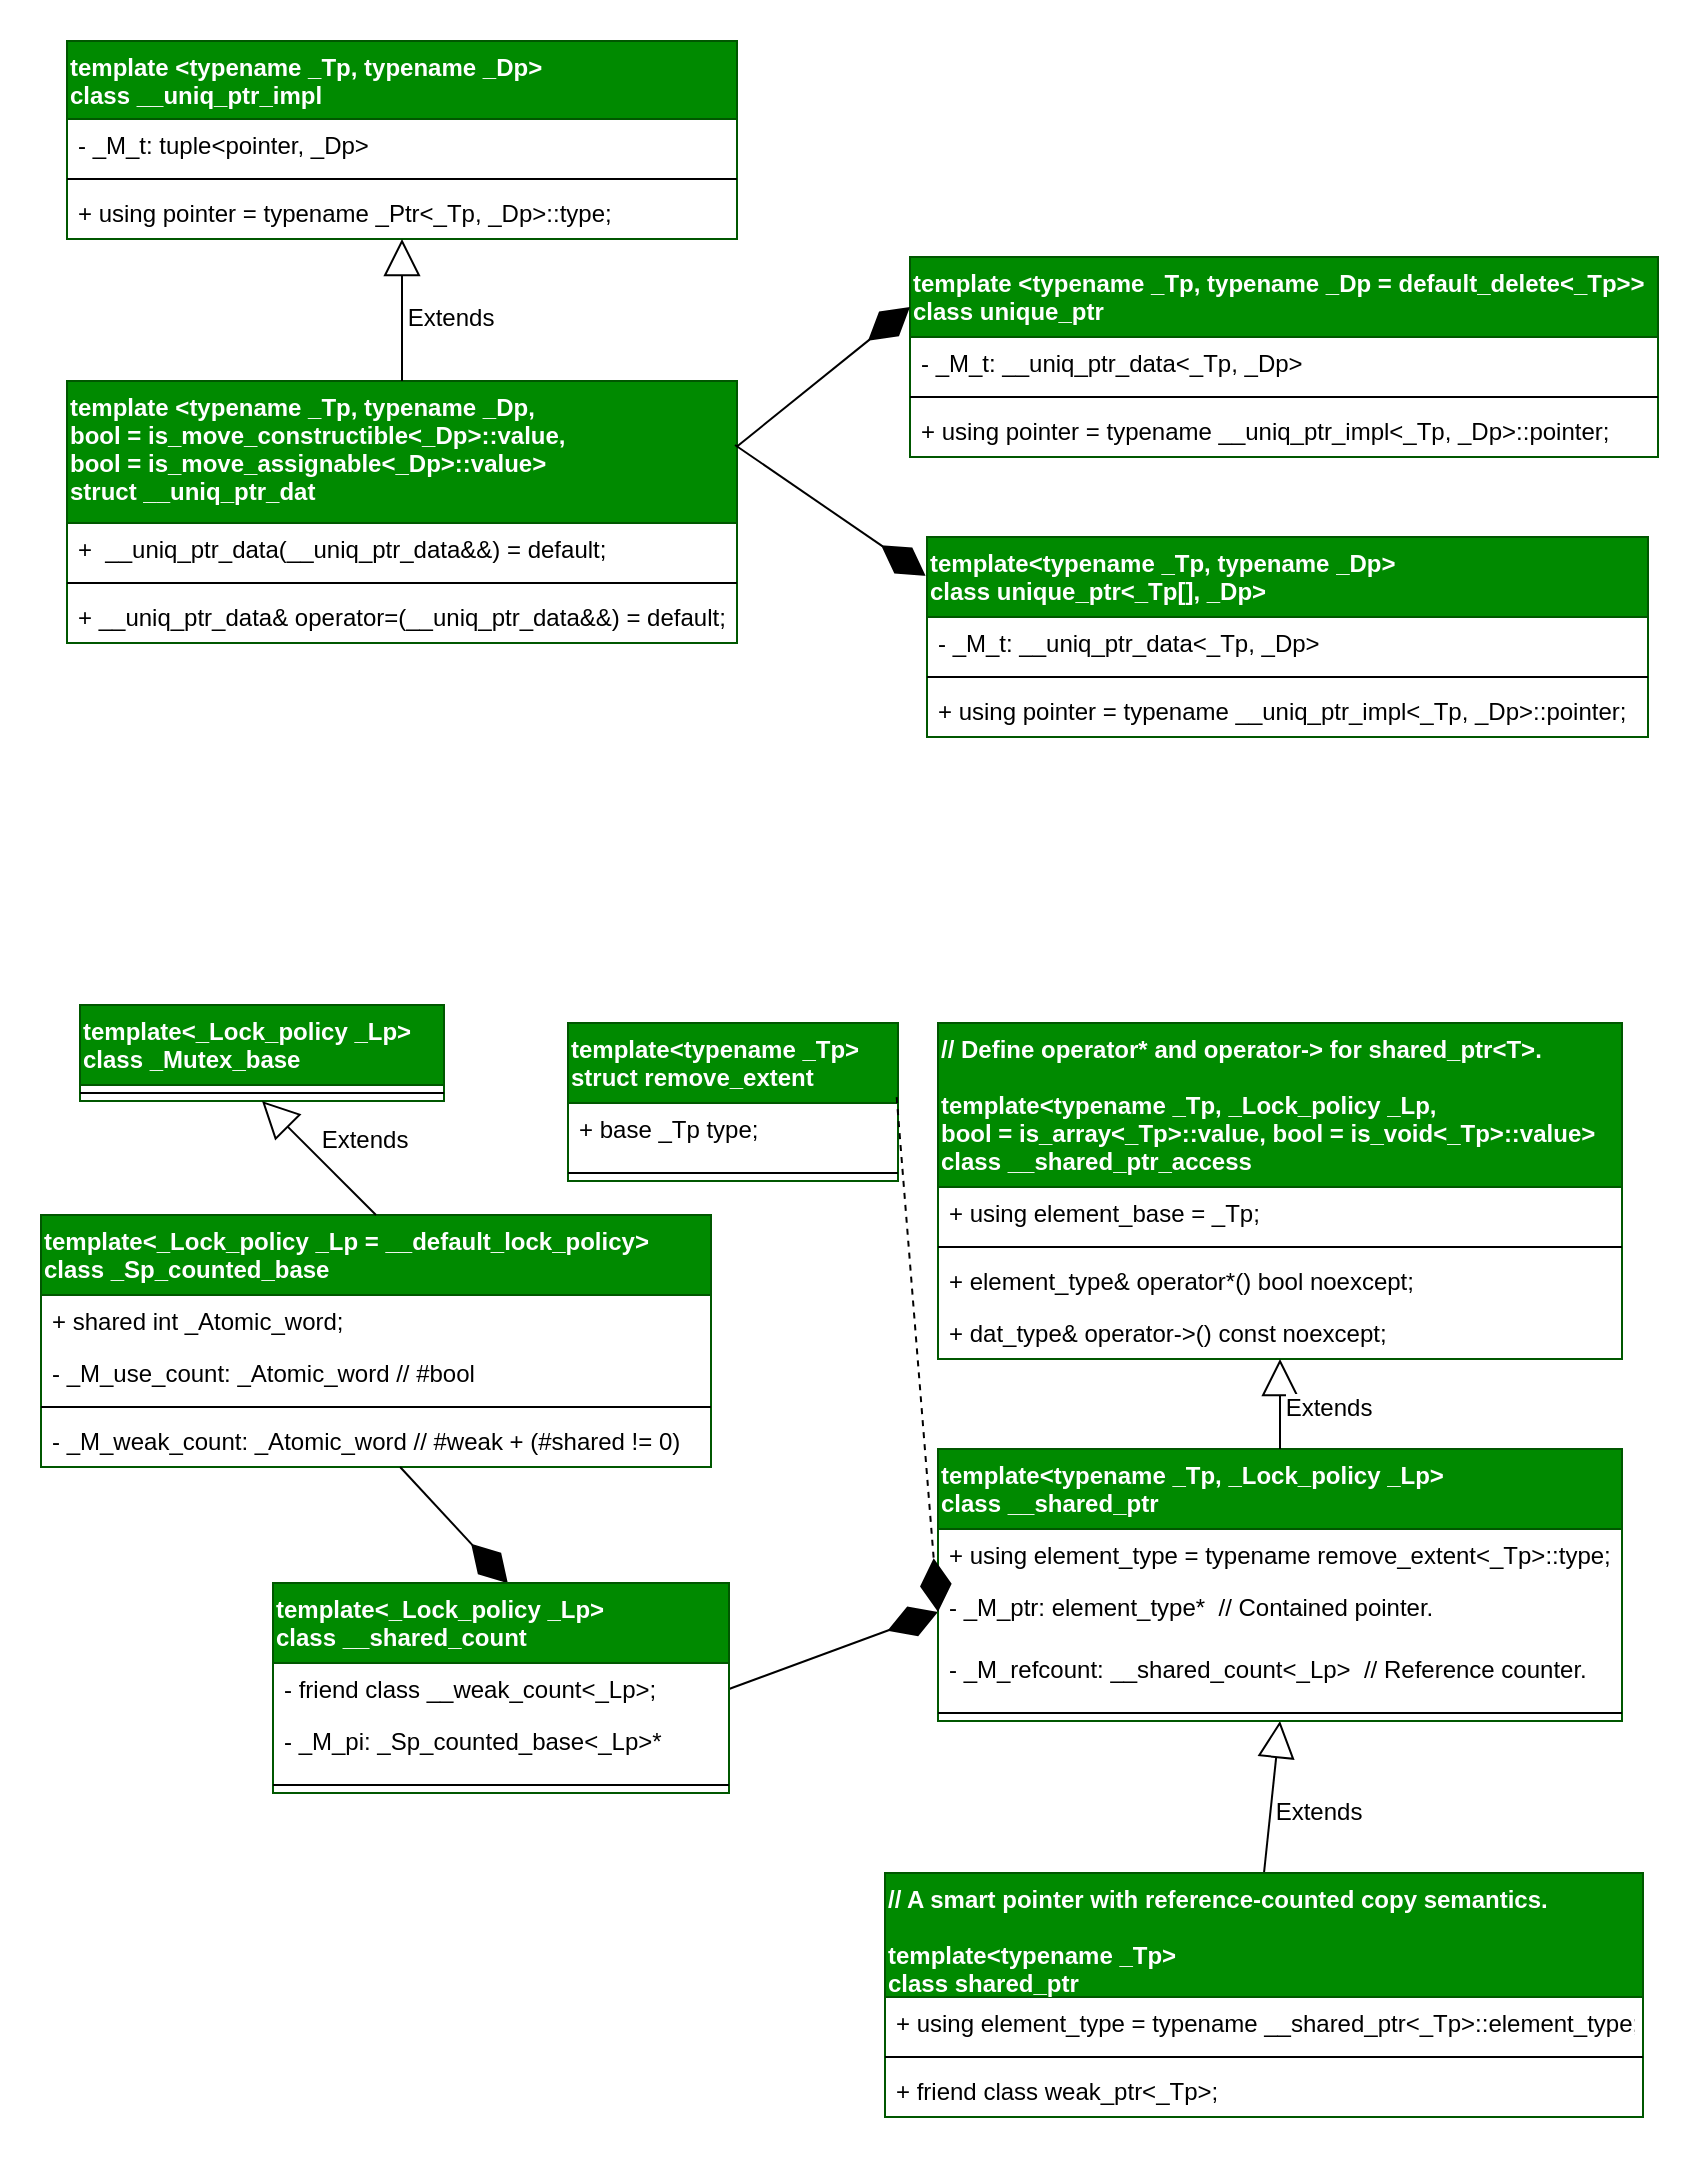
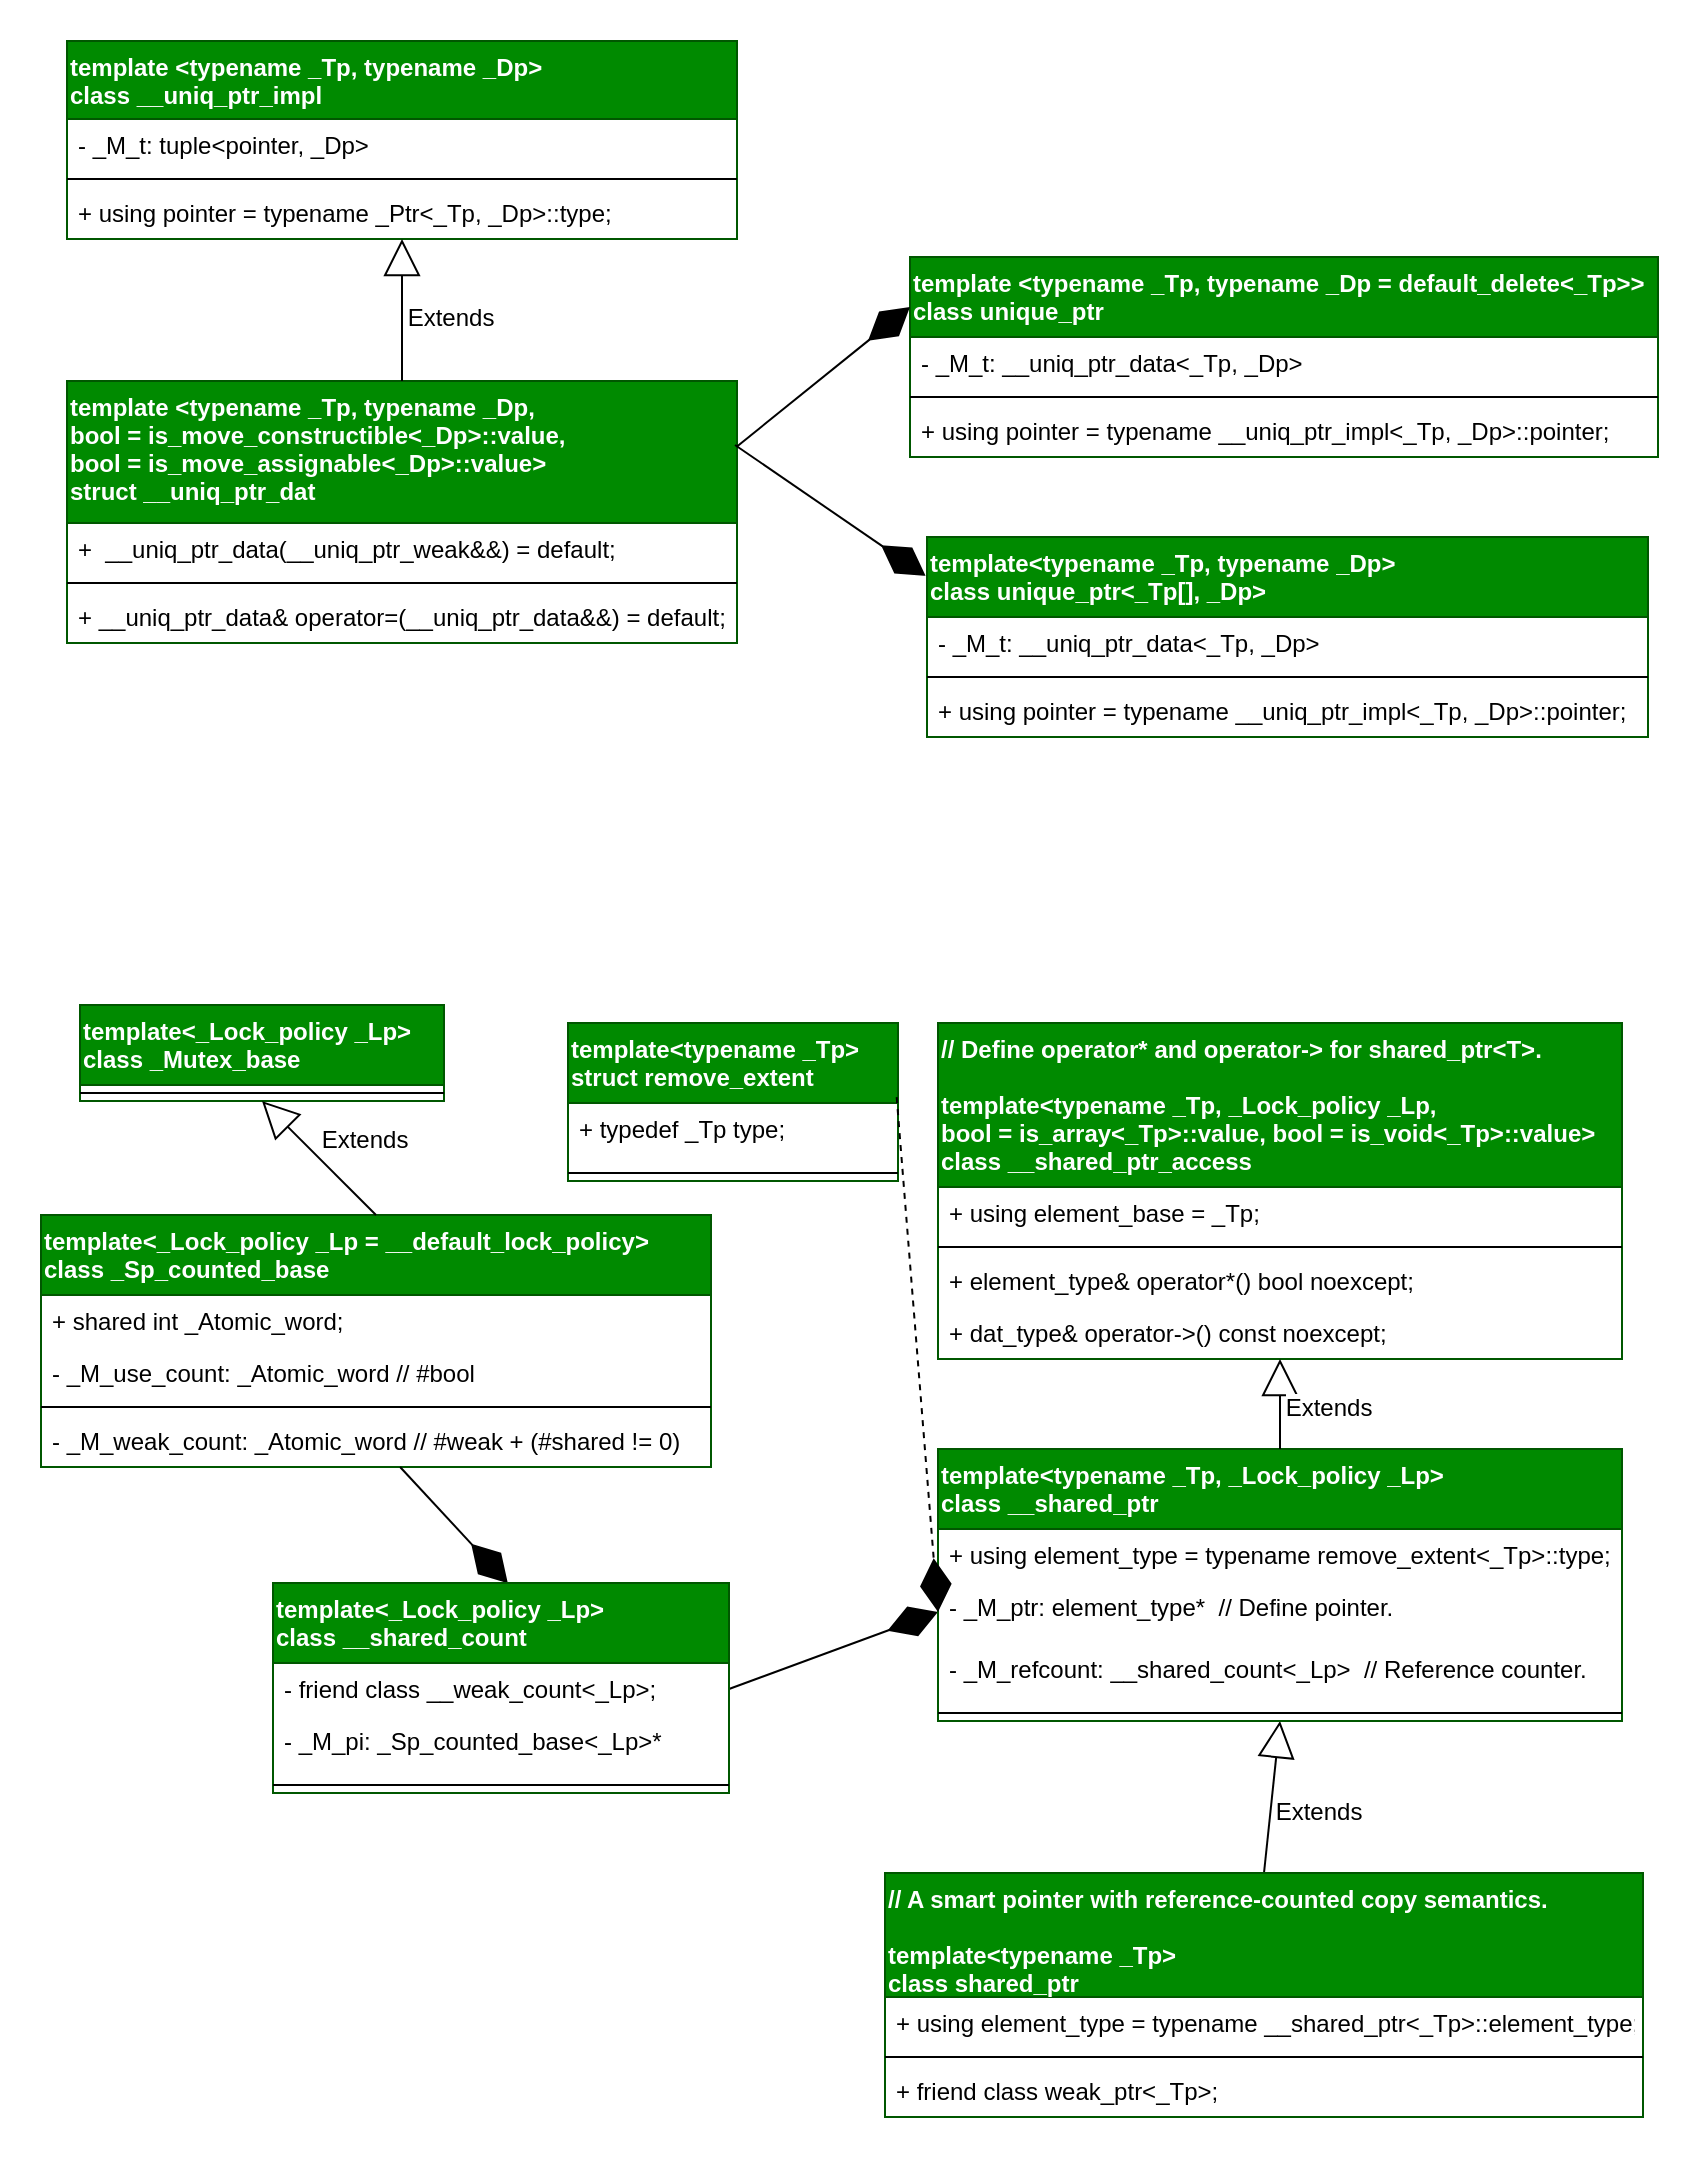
node "+ __uniq_ptr_data(__uniq_ptr_data&&) = default;": label "+ __uniq_ptr_data(__uniq_ptr_data&&) = default;" -> "+ __uniq_ptr_data(__uniq_ptr_weak&&) = default;"
node "+ base _Tp type;": label "+ base _Tp type;" -> "+ typedef _Tp type;"
node "- _M_ptr: element_type* // Contained pointer.": label "- _M_ptr: element_type* // Contained pointer." -> "- _M_ptr: element_type* // Define pointer."
